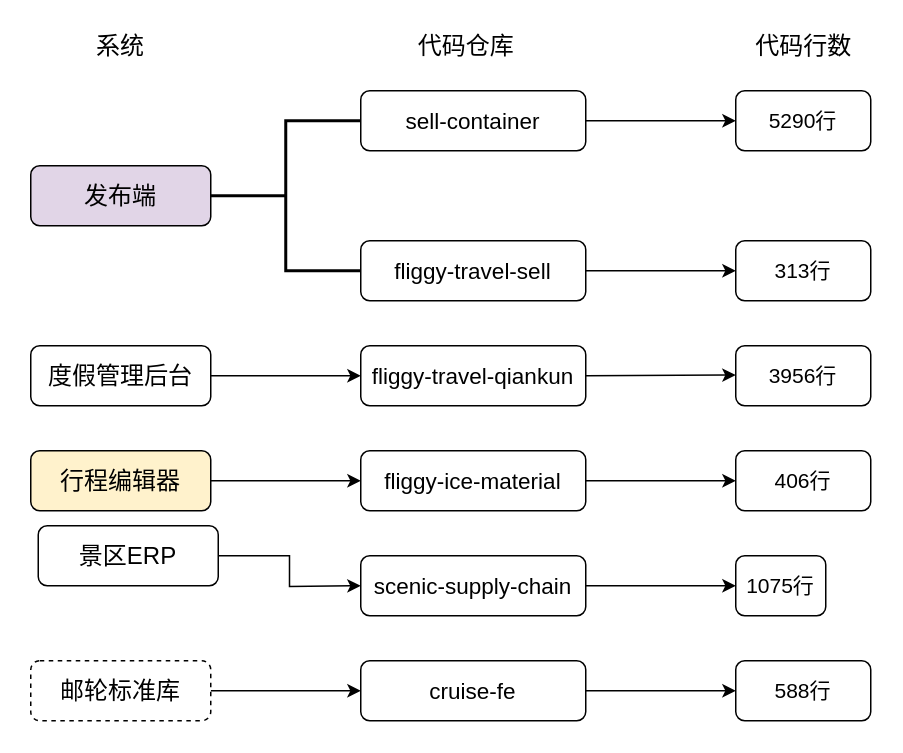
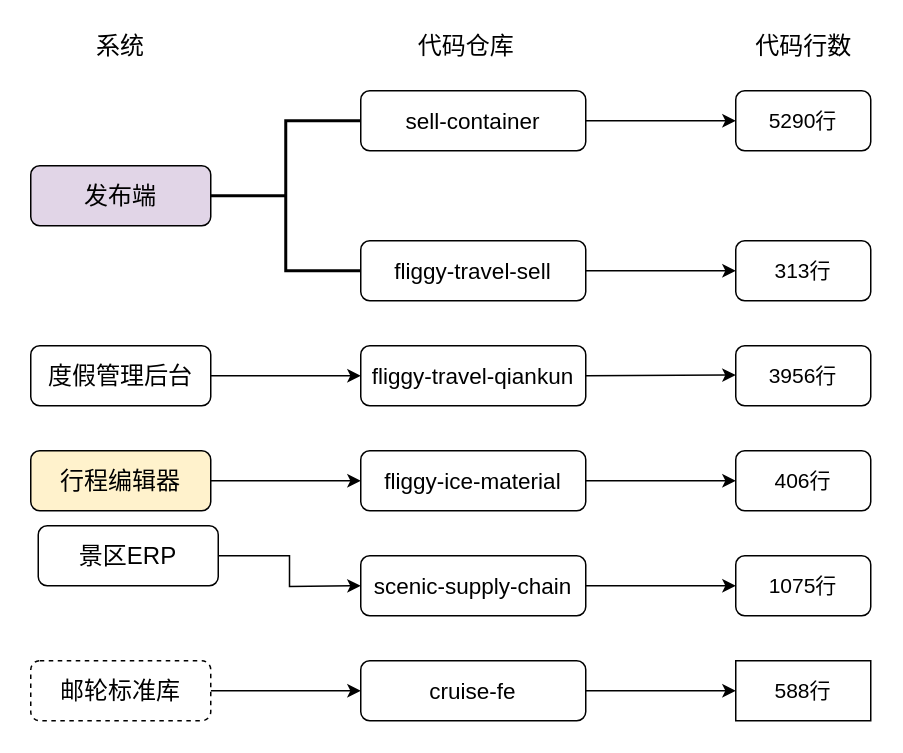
node "1075行": size 90x60 -> 135x60
node "588行": shape rounded rectangle -> rectangle
